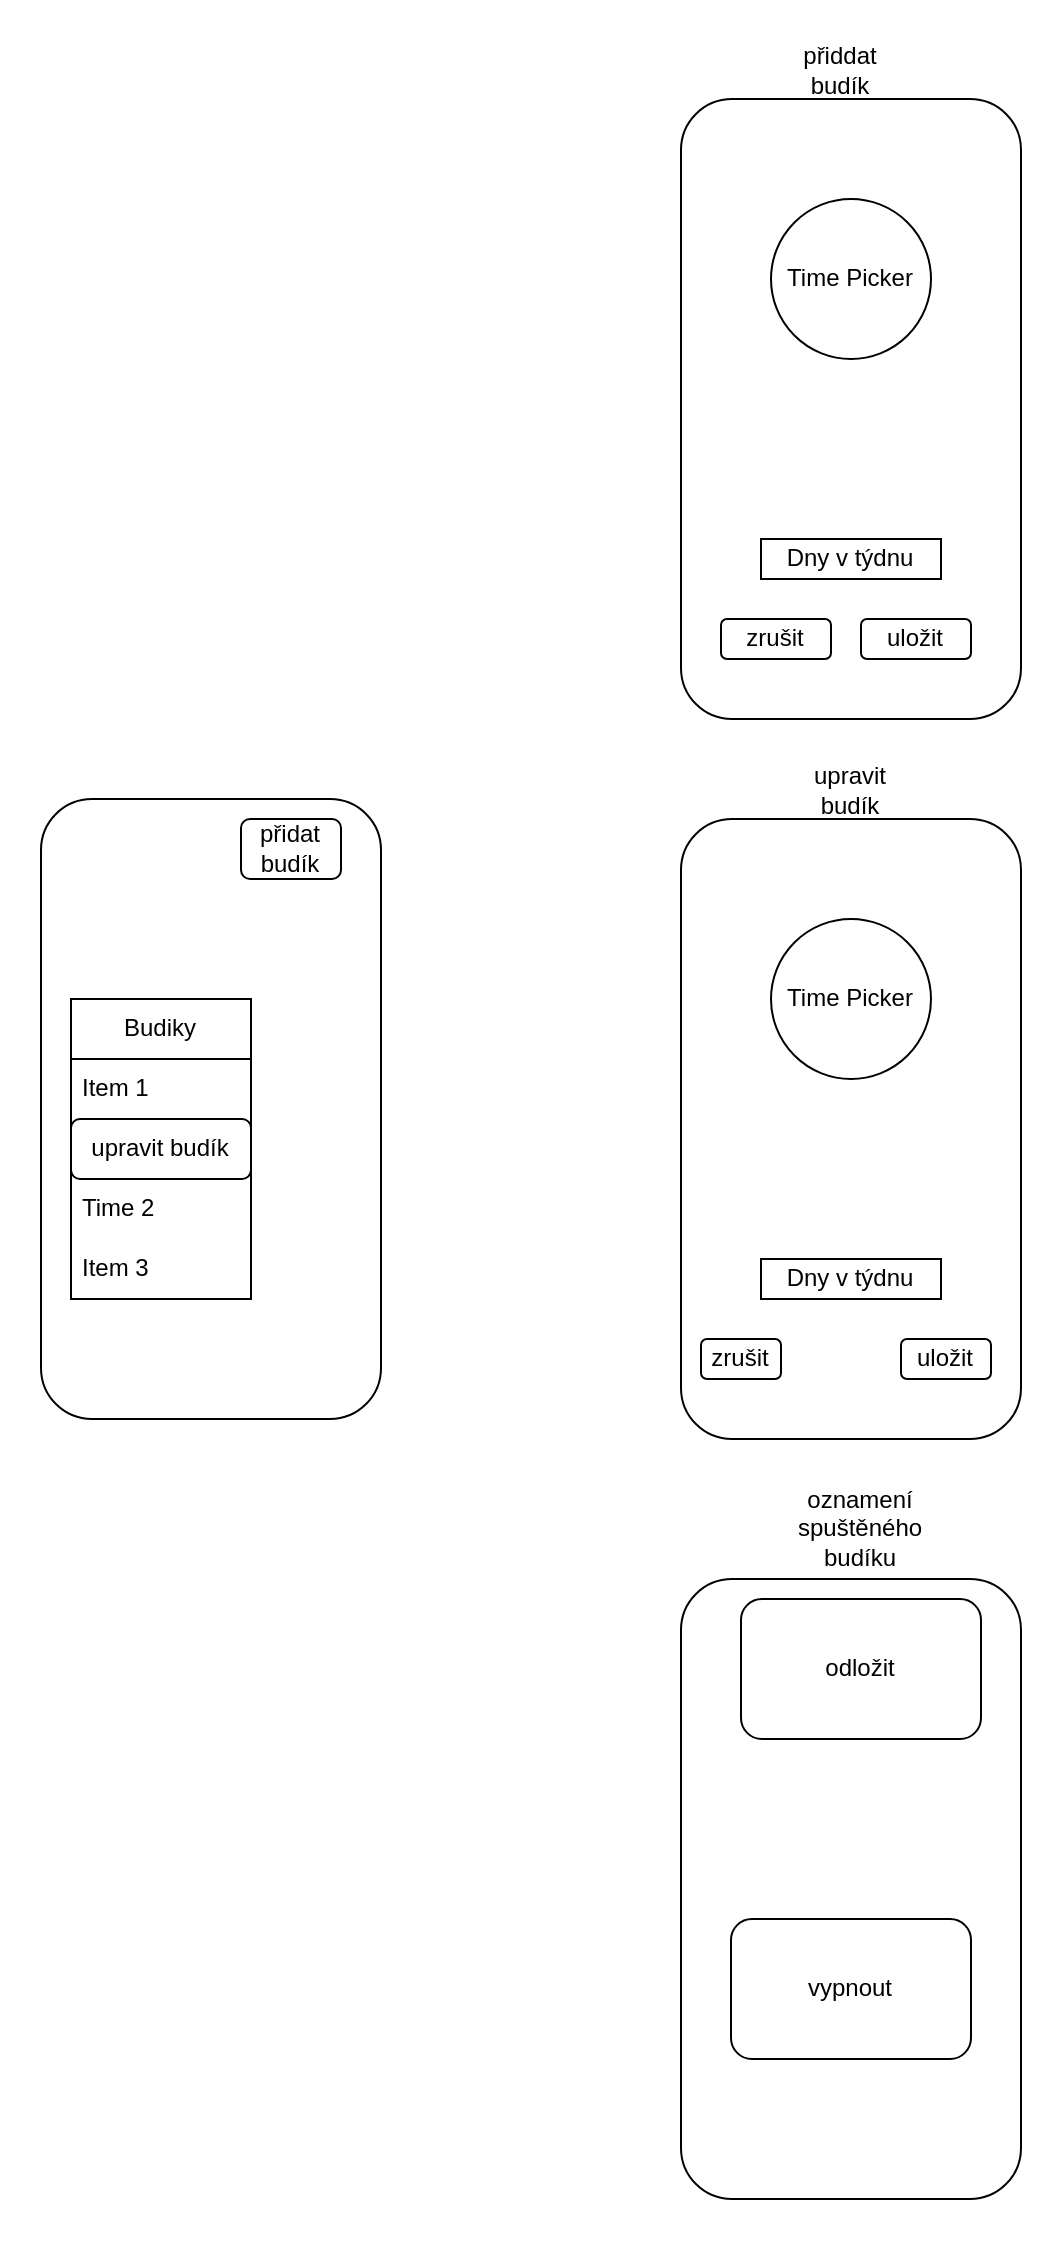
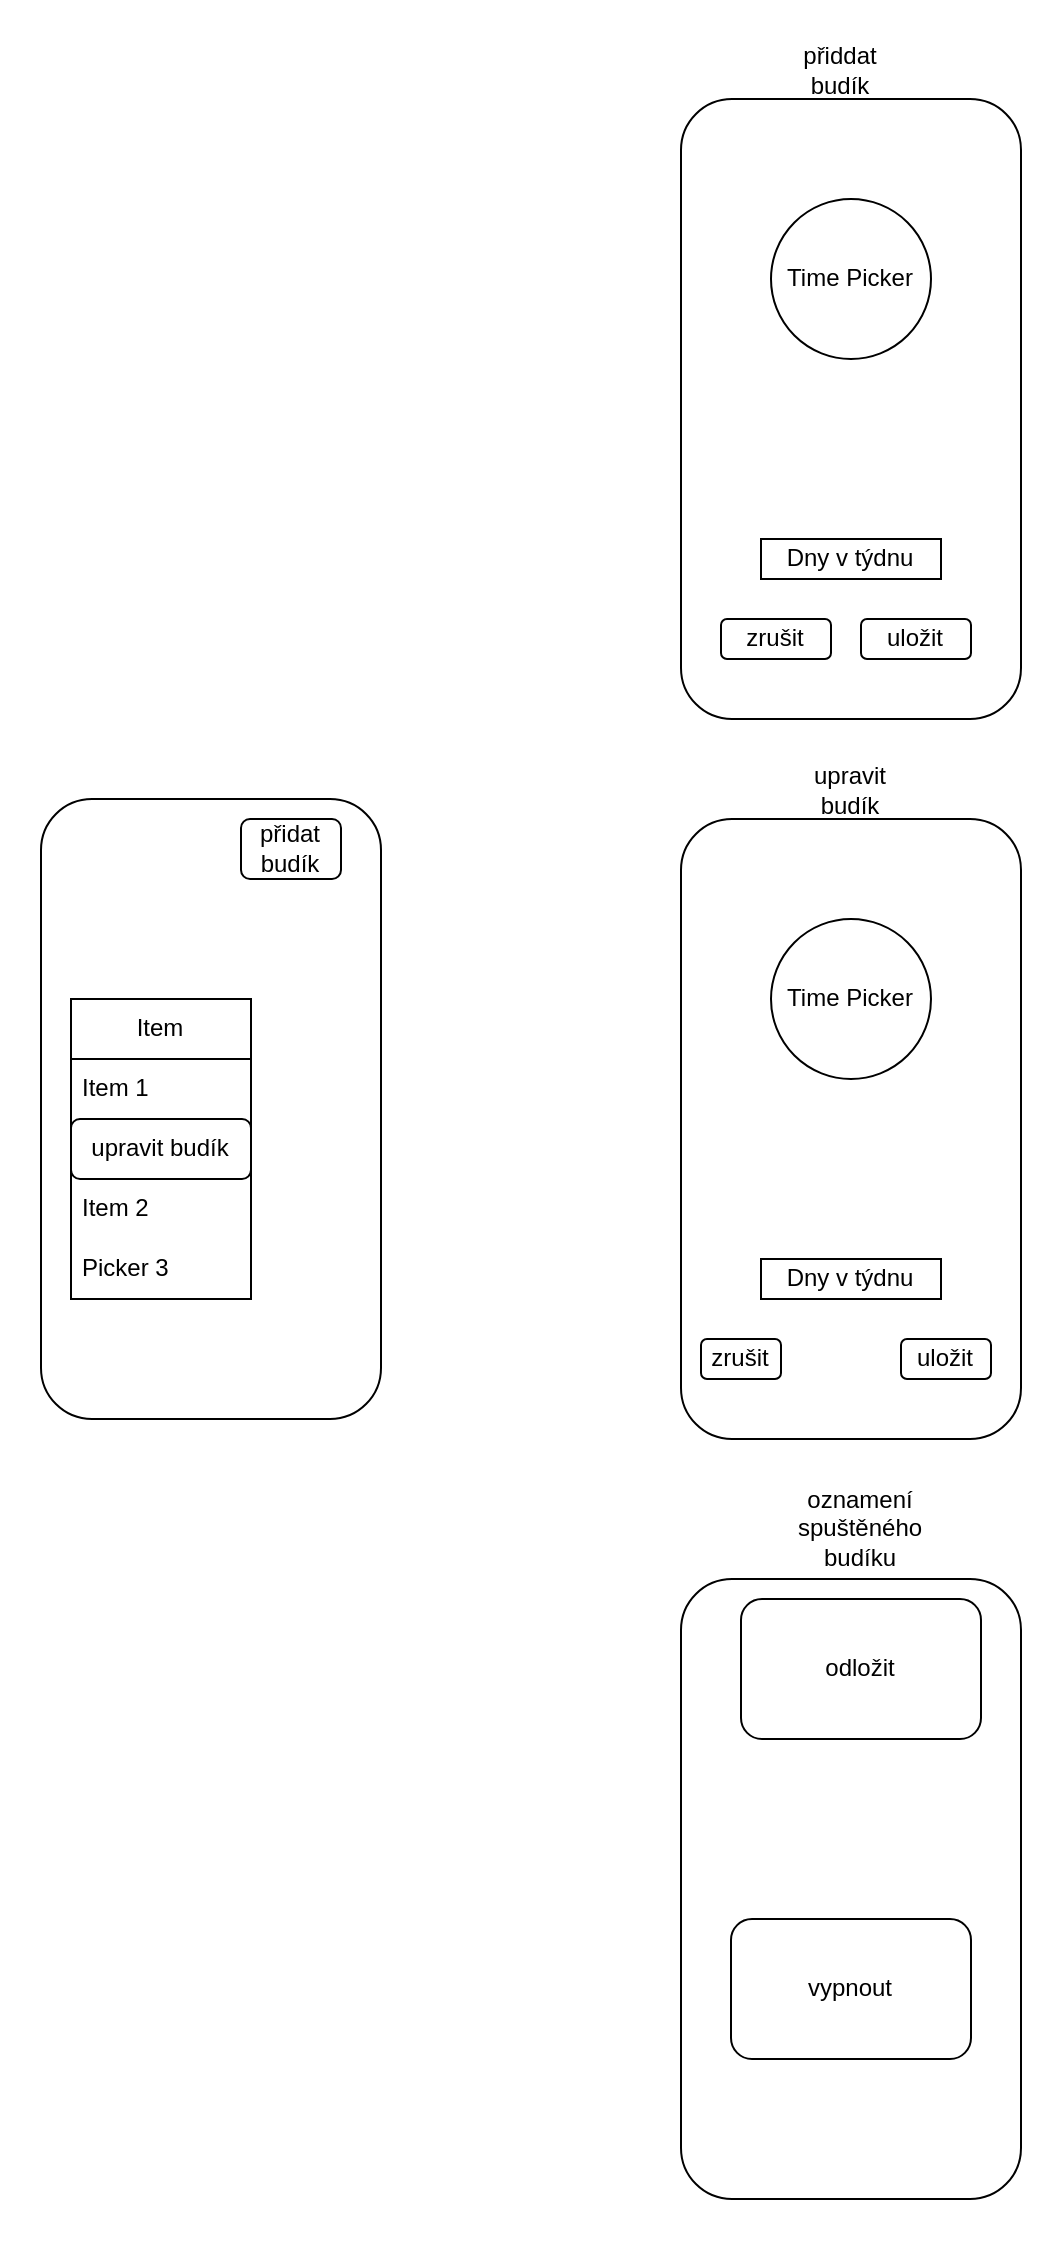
node "Budiky": label "Budiky" -> "Item"
node "Time 2": label "Time 2" -> "Item 2"
node "Item 3": label "Item 3" -> "Picker 3"
